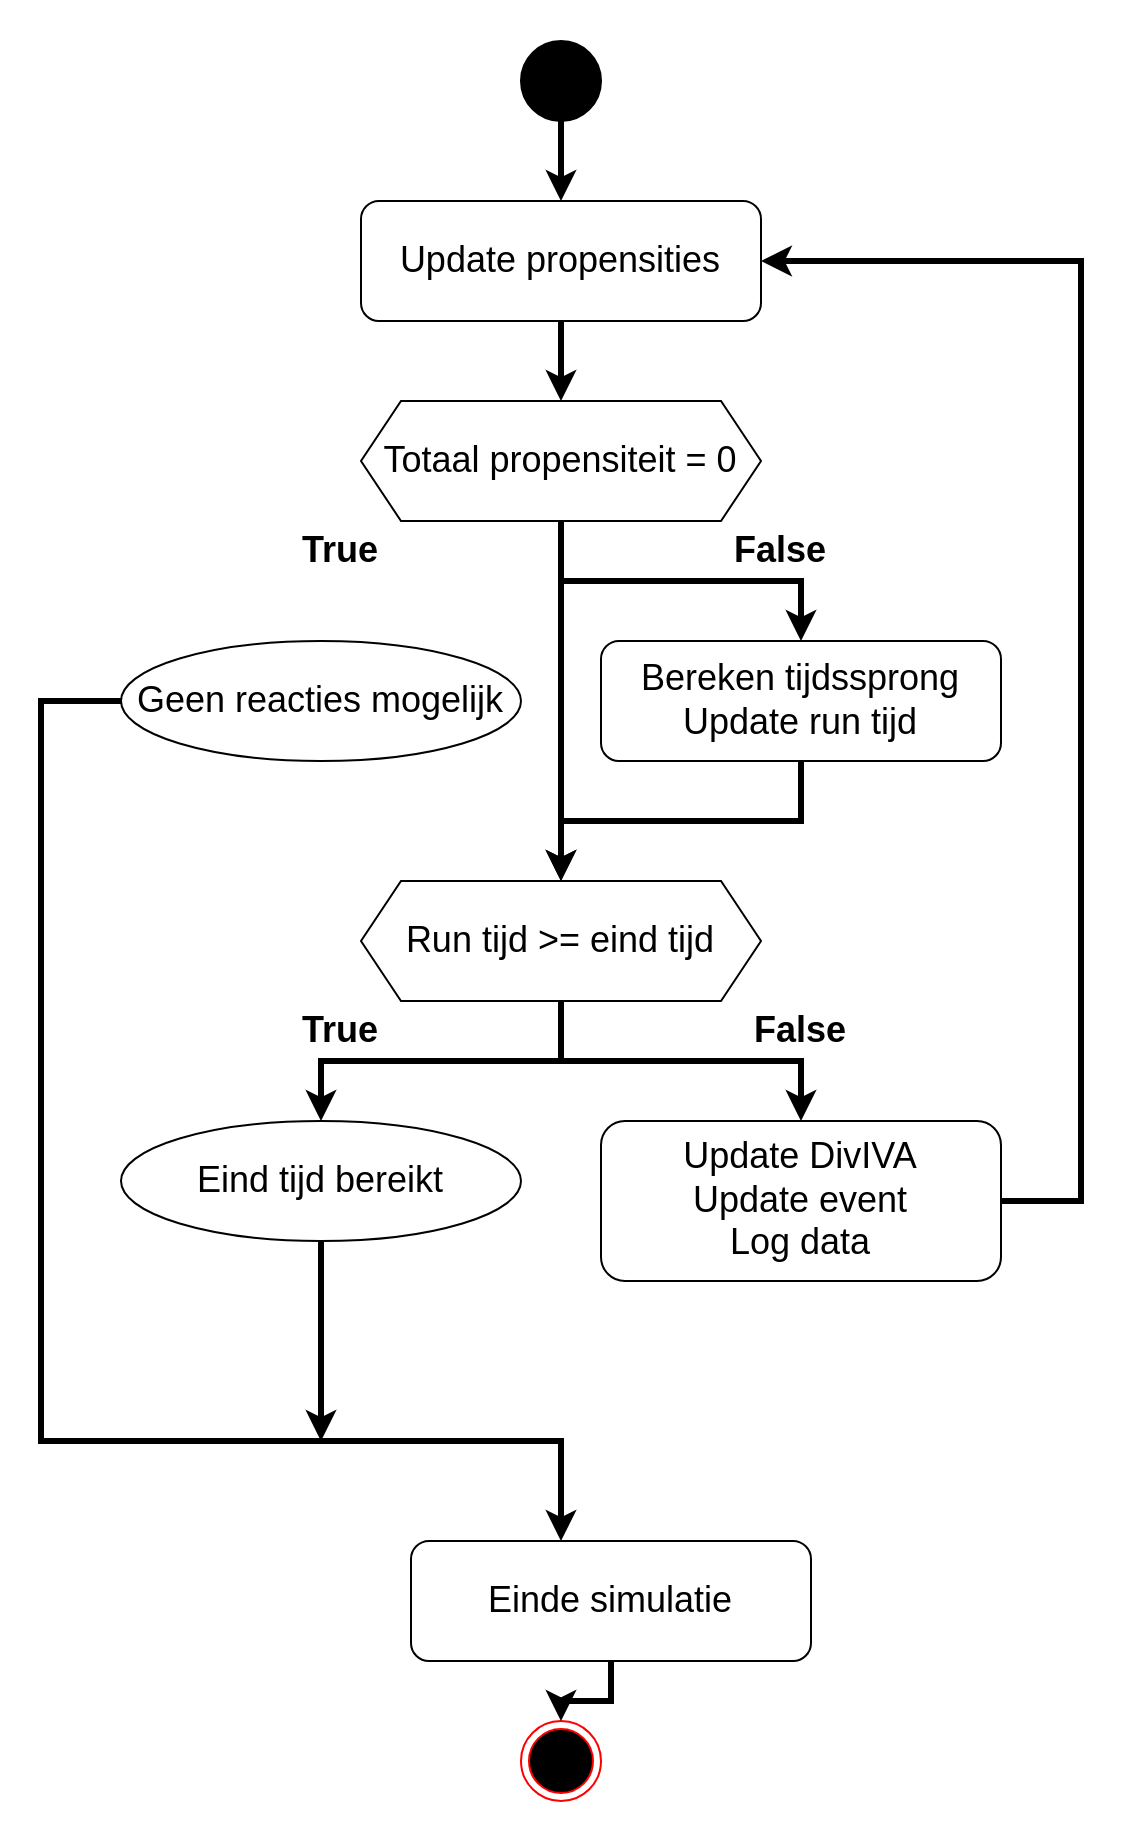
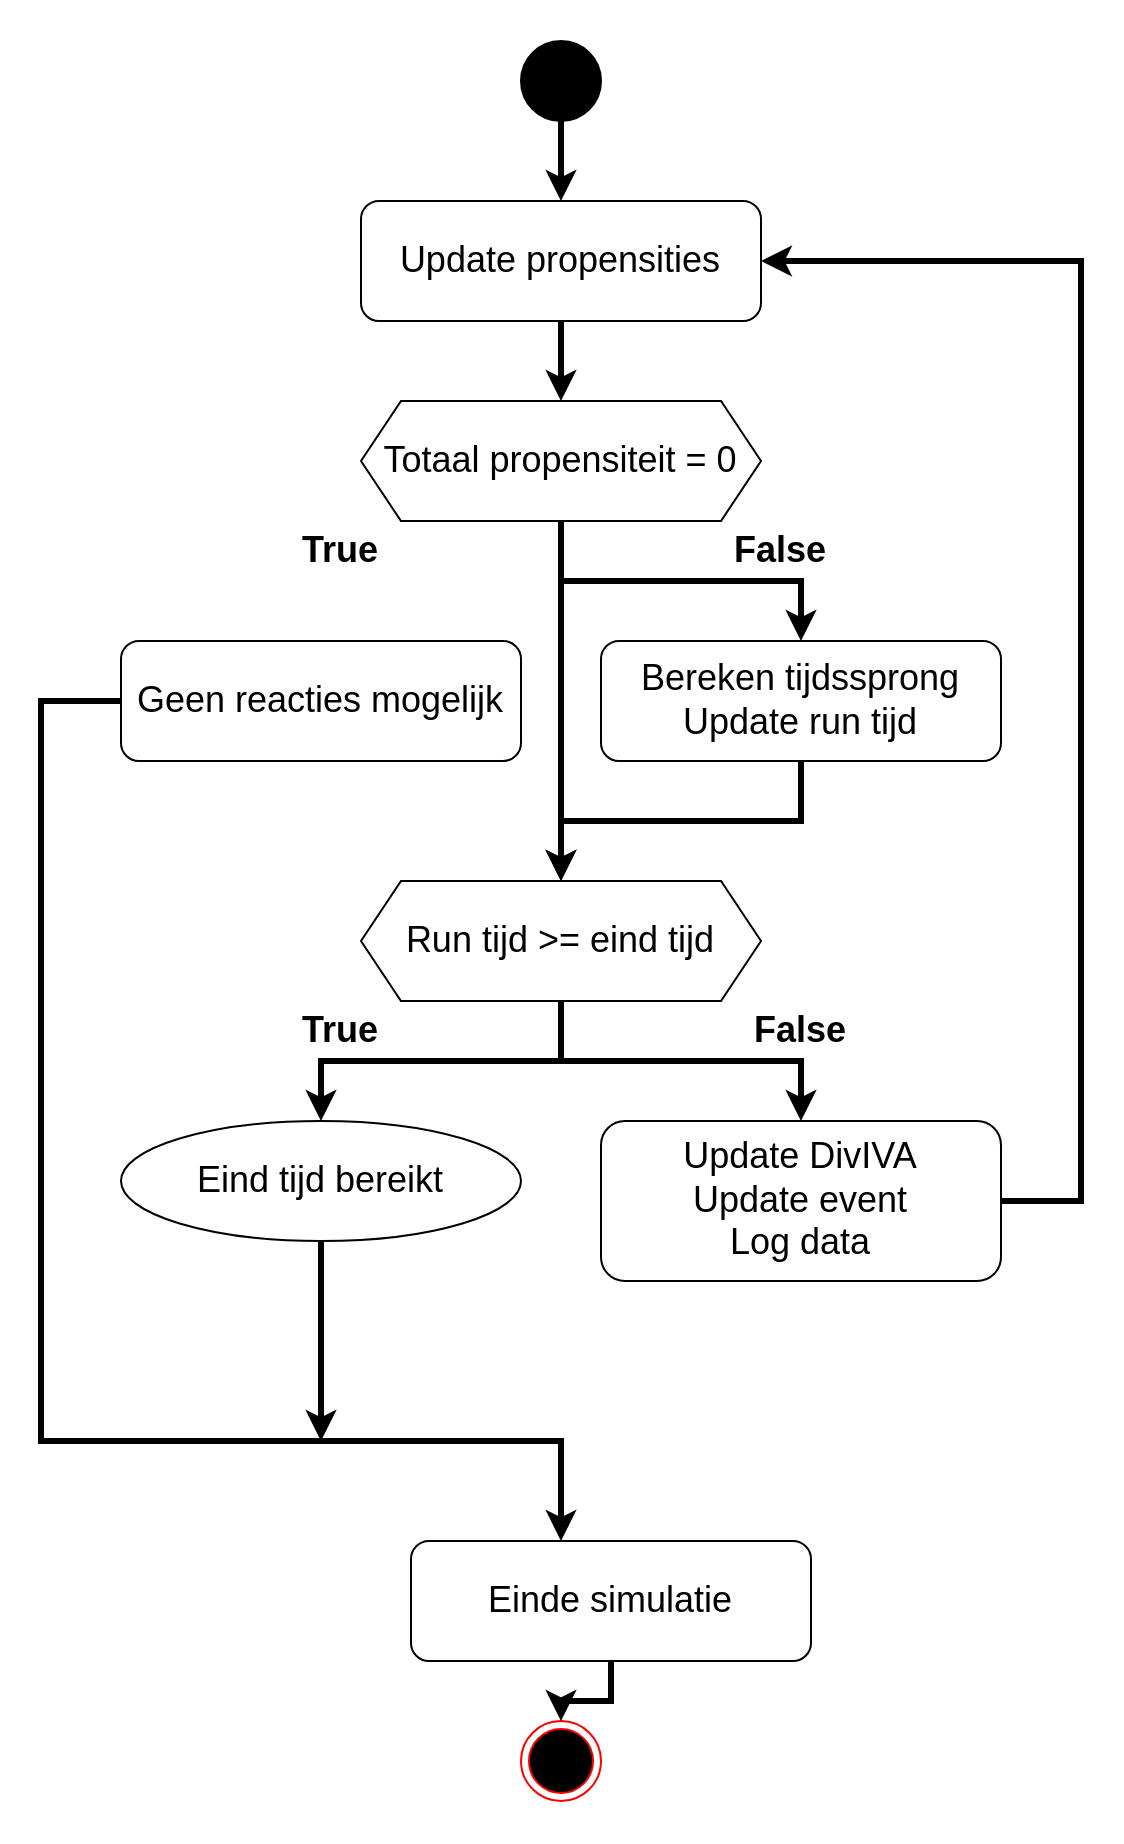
node "Geen reacties mogelijk": shape ellipse -> rounded rectangle
